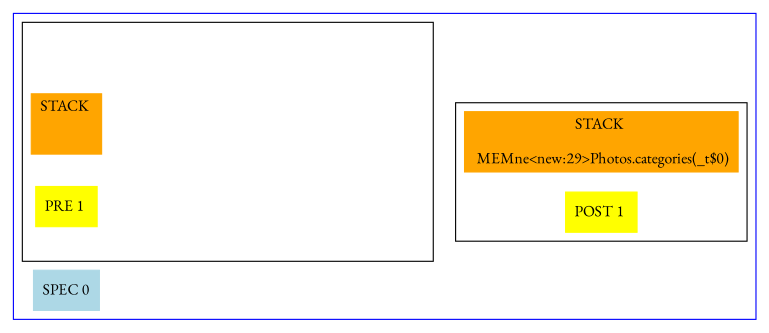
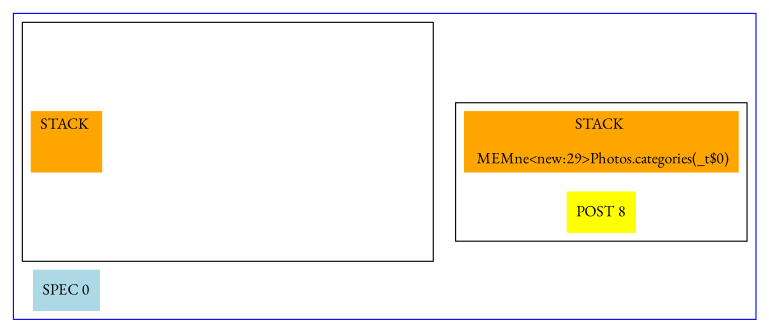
node "PRE 1": removed
node "POST 1": label "POST 1" -> "POST 8"
